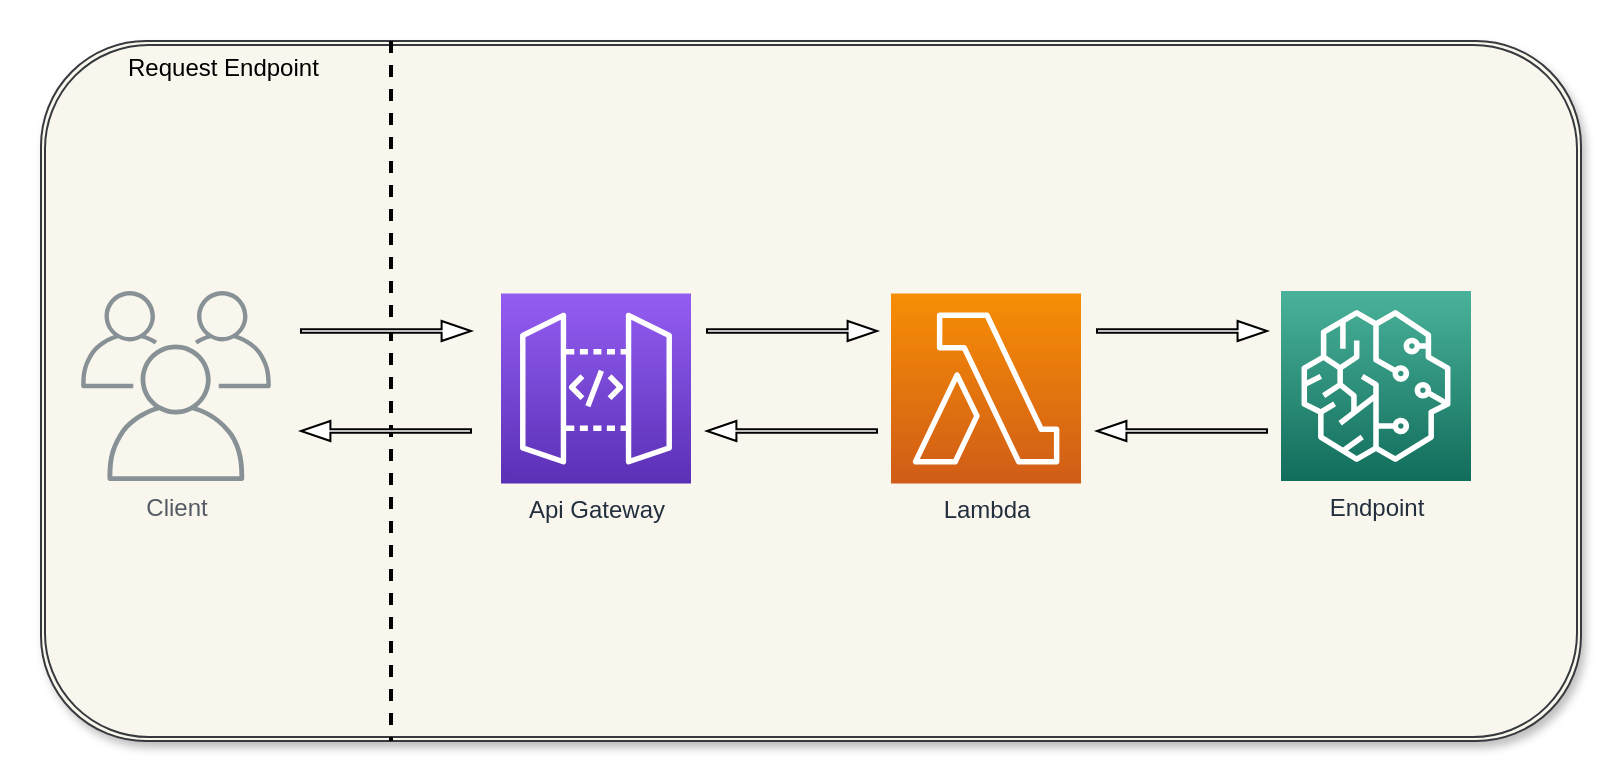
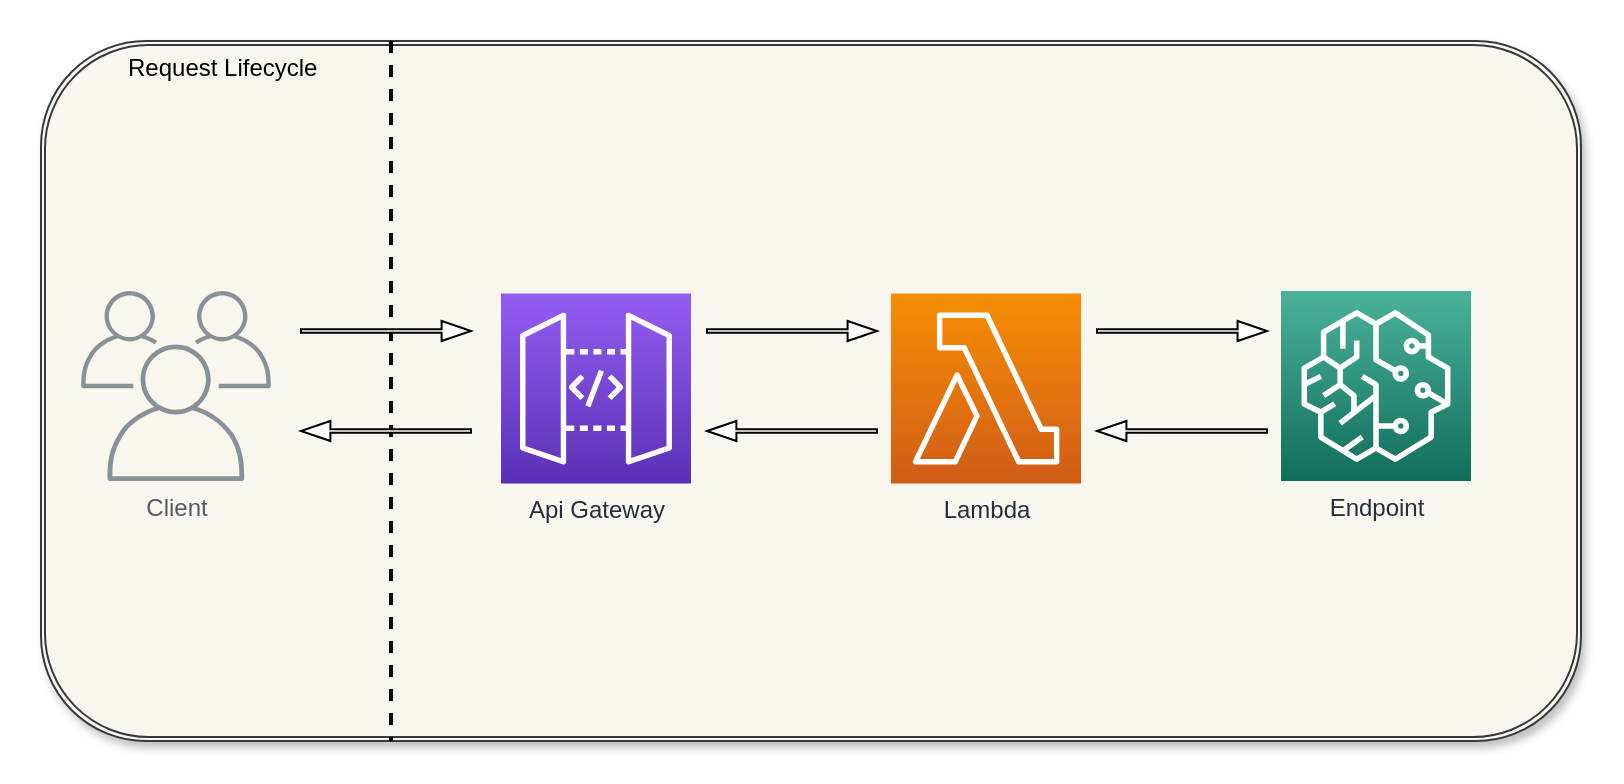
node "Request Endpoint": label "Request Endpoint" -> "Request Lifecycle"
